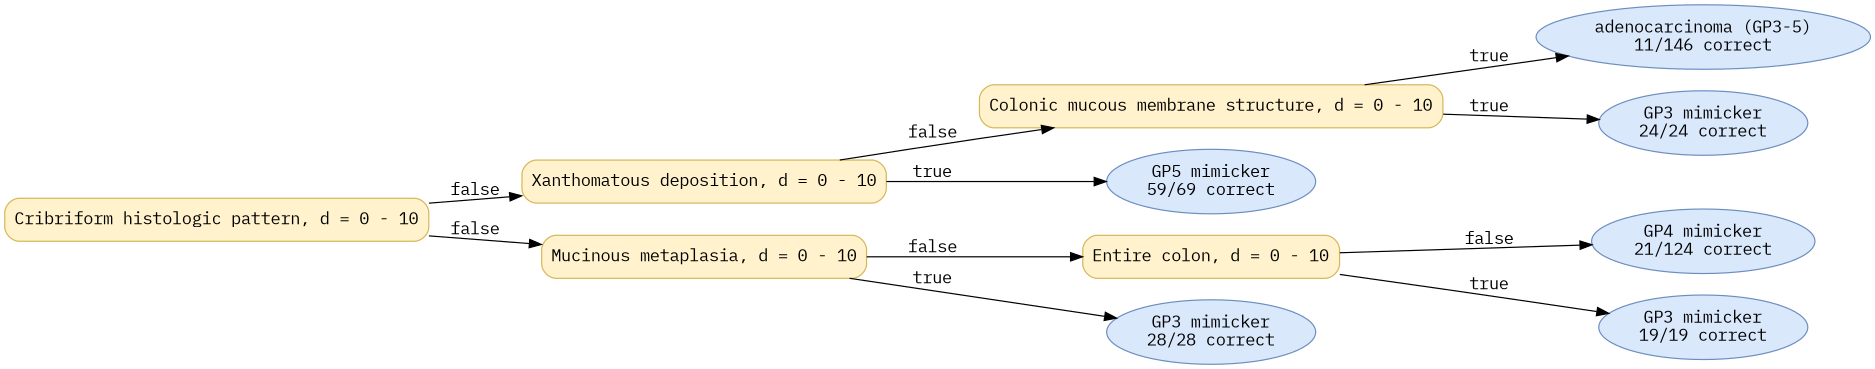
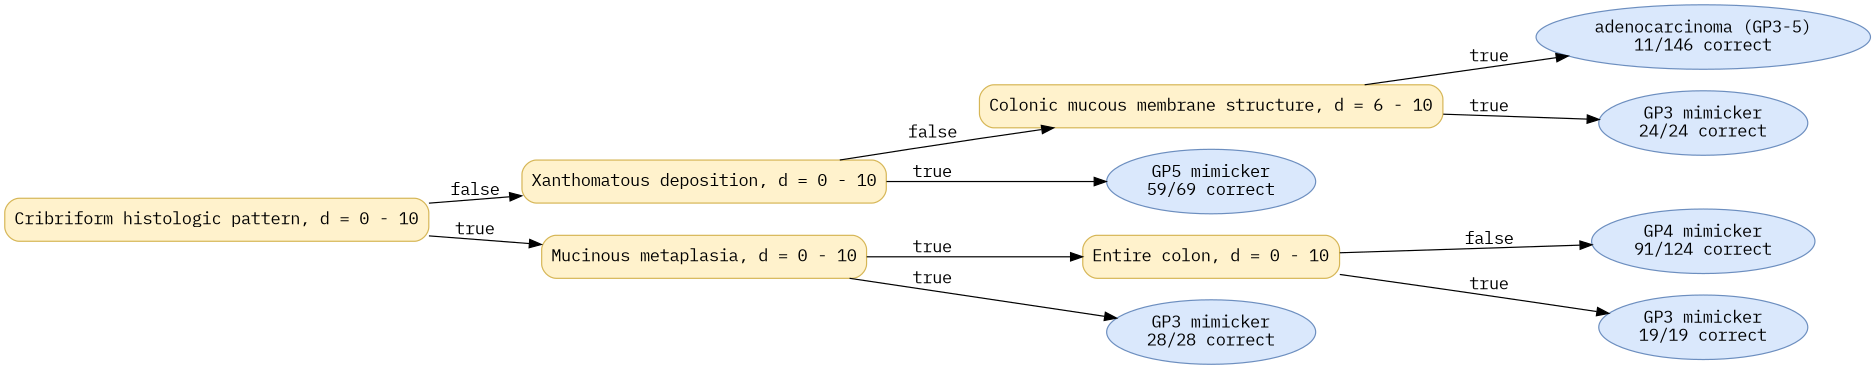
node "Colonic mucous membrane structure, d = 0 - 10": label "Colonic mucous membrane structure, d = 0 - 10" -> "Colonic mucous membrane structure, d = 6 - 10"
edge "Cribriform histologic pattern, d = 0 - 10" -> "Mucinous metaplasia, d = 0 - 10": label "false" -> "true"
edge "Mucinous metaplasia, d = 0 - 10" -> "Entire colon, d = 0 - 10": label "false" -> "true"
node "GP4 mimicker": text "21/124 correct" -> "91/124 correct"
